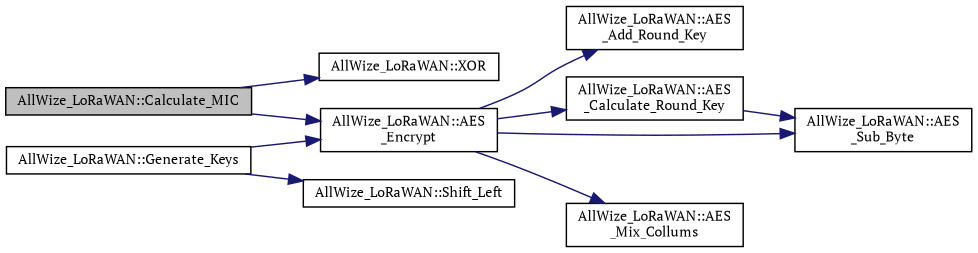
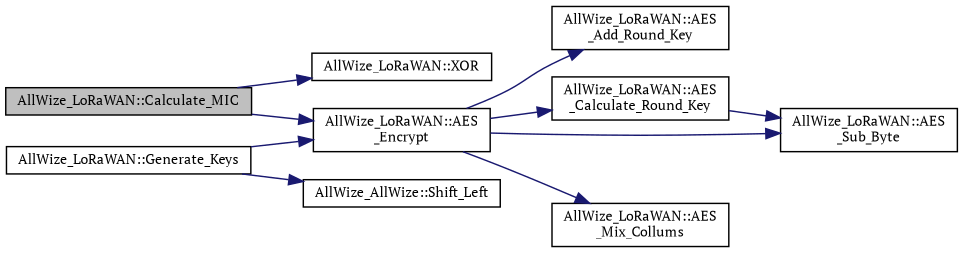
node "AllWize_LoRaWAN::Shift_Left": label "AllWize_LoRaWAN::Shift_Left" -> "AllWize_AllWize::Shift_Left"
